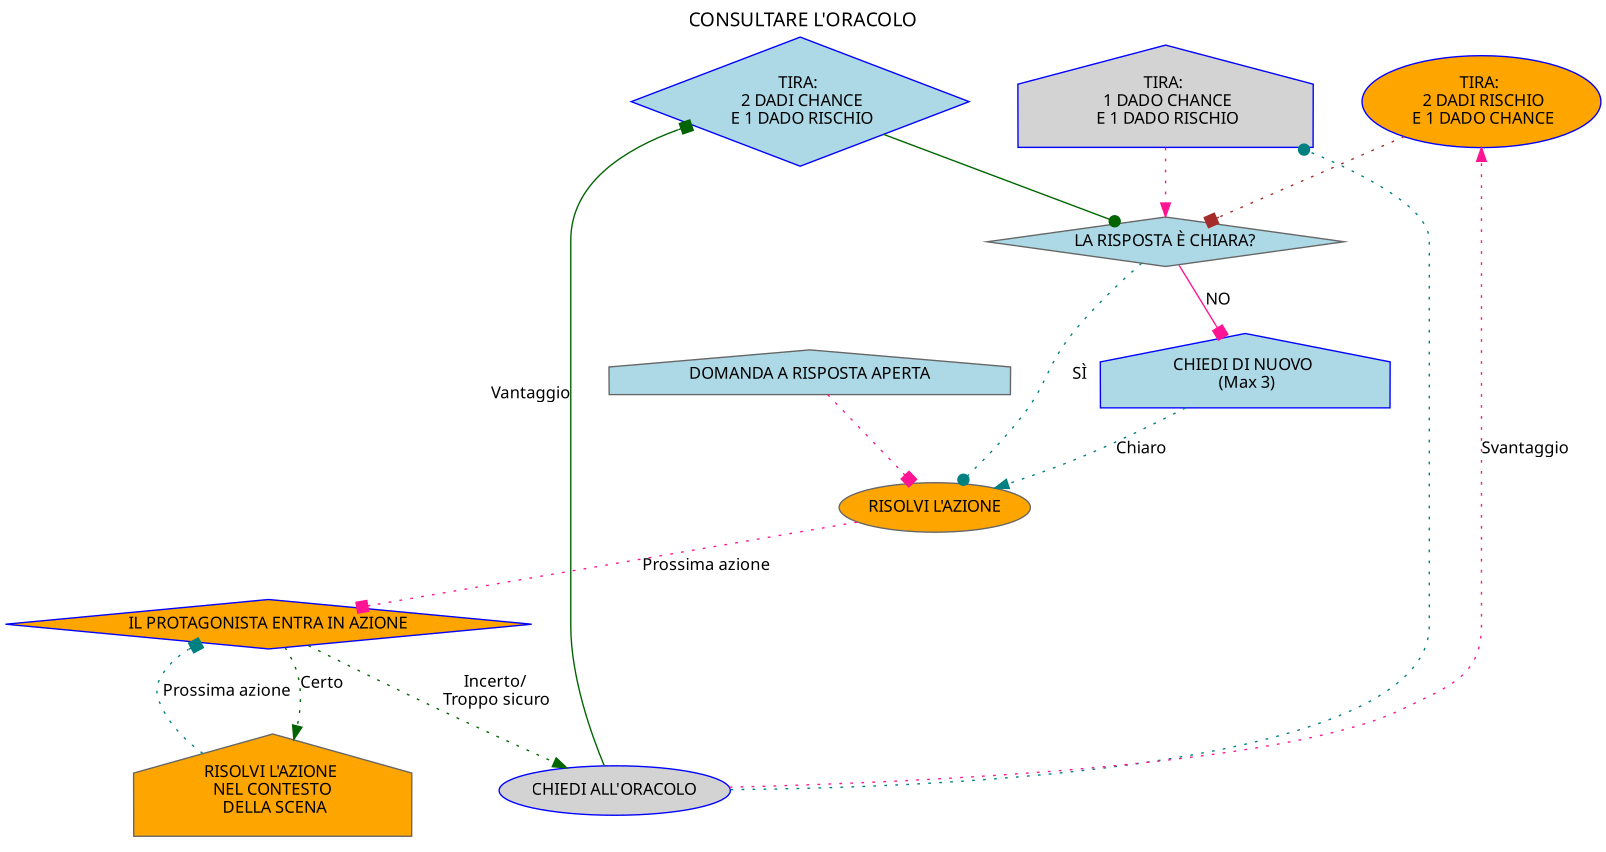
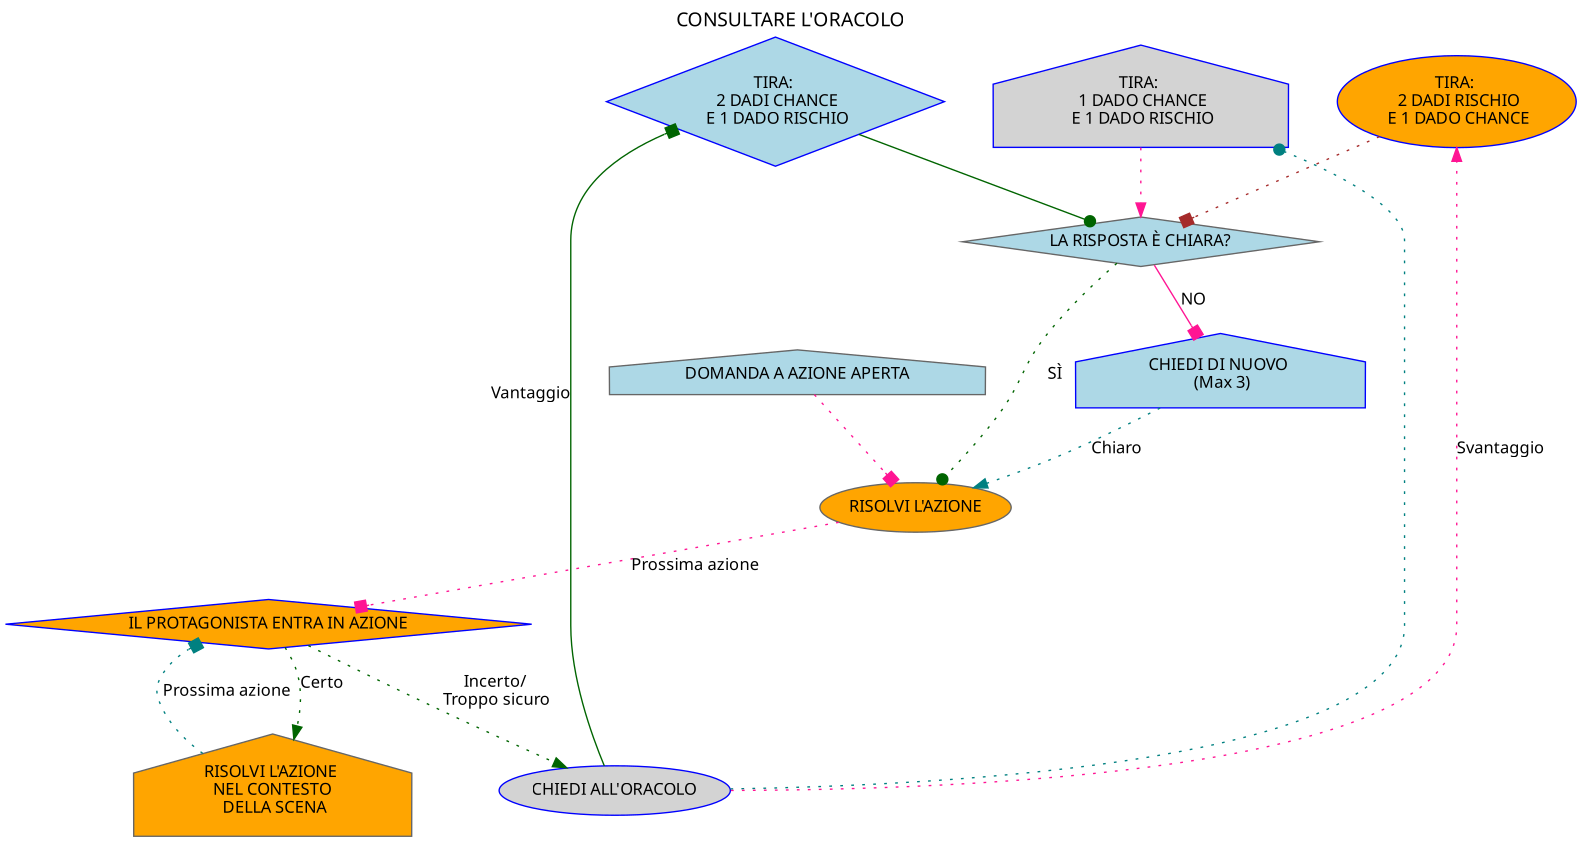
edge "LA RISPOSTA È CHIARA?" -> "RISOLVI L'AZIONE": color teal -> darkgreen
node "DOMANDA A RISPOSTA APERTA": label "DOMANDA A RISPOSTA APERTA" -> "DOMANDA A AZIONE APERTA"
